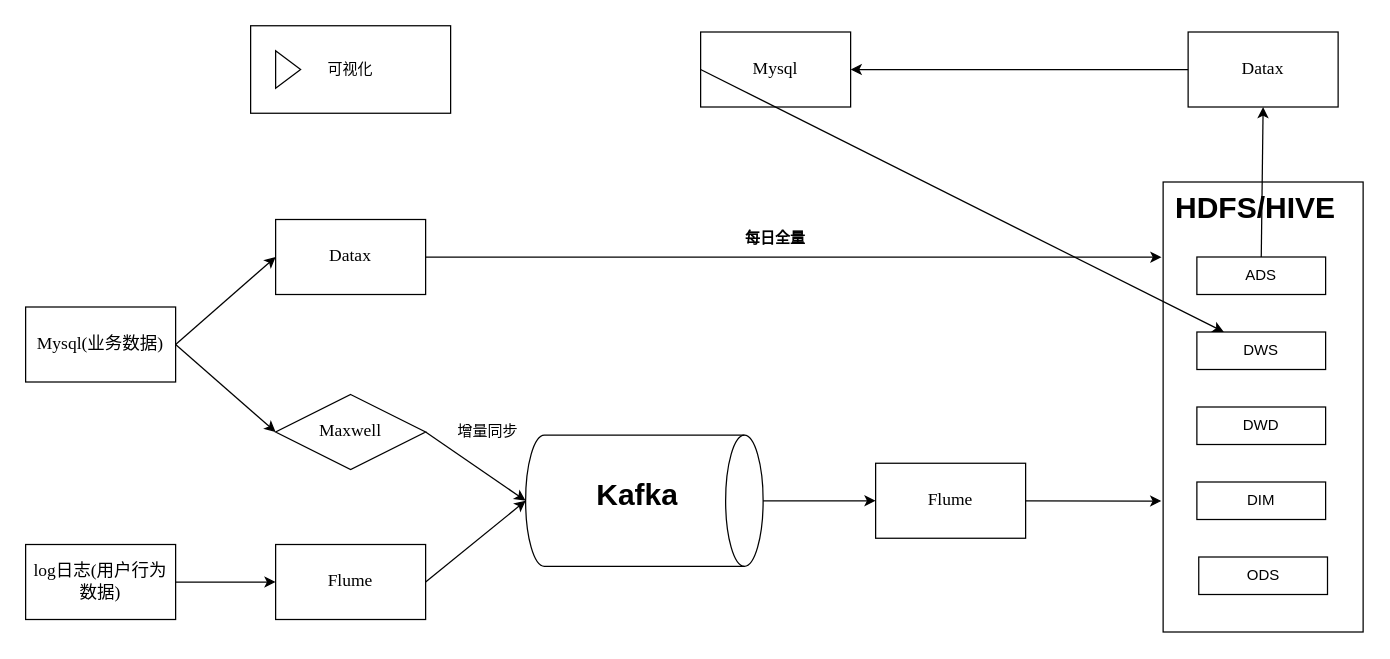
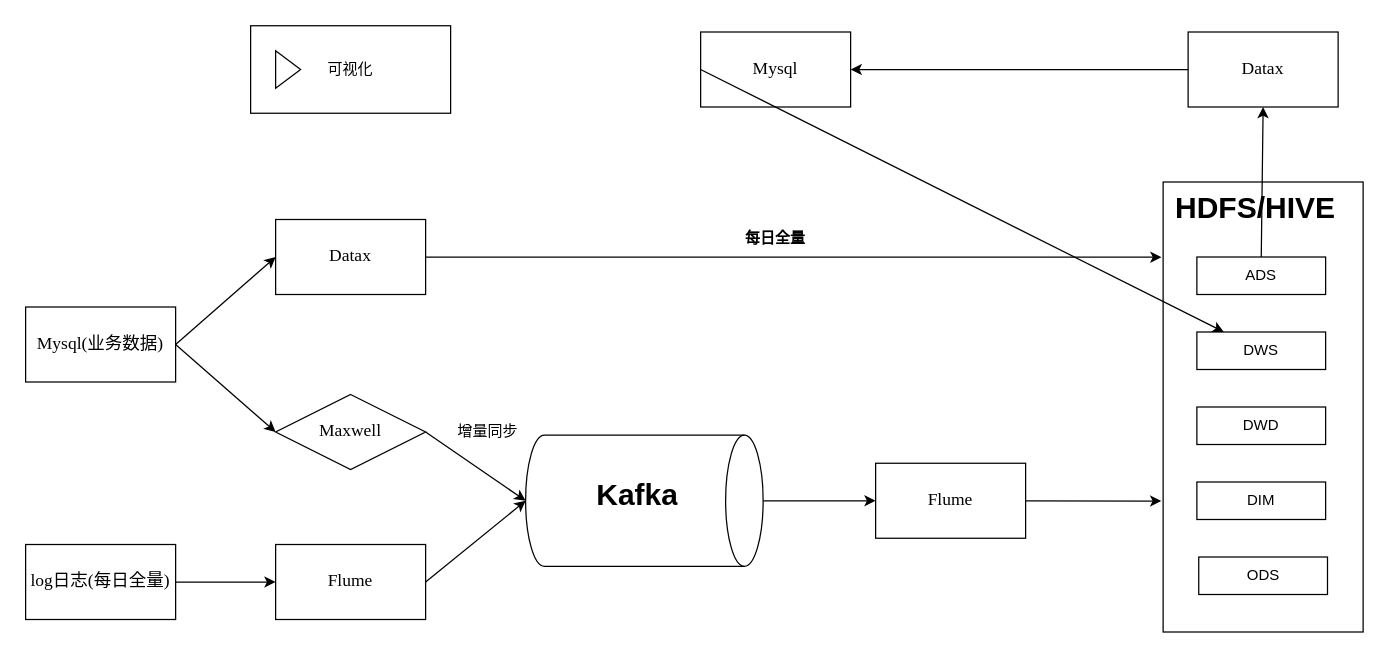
node "log日志(用户行为数据)": label "log日志(用户行为数据)" -> "log日志(每日全量)"
